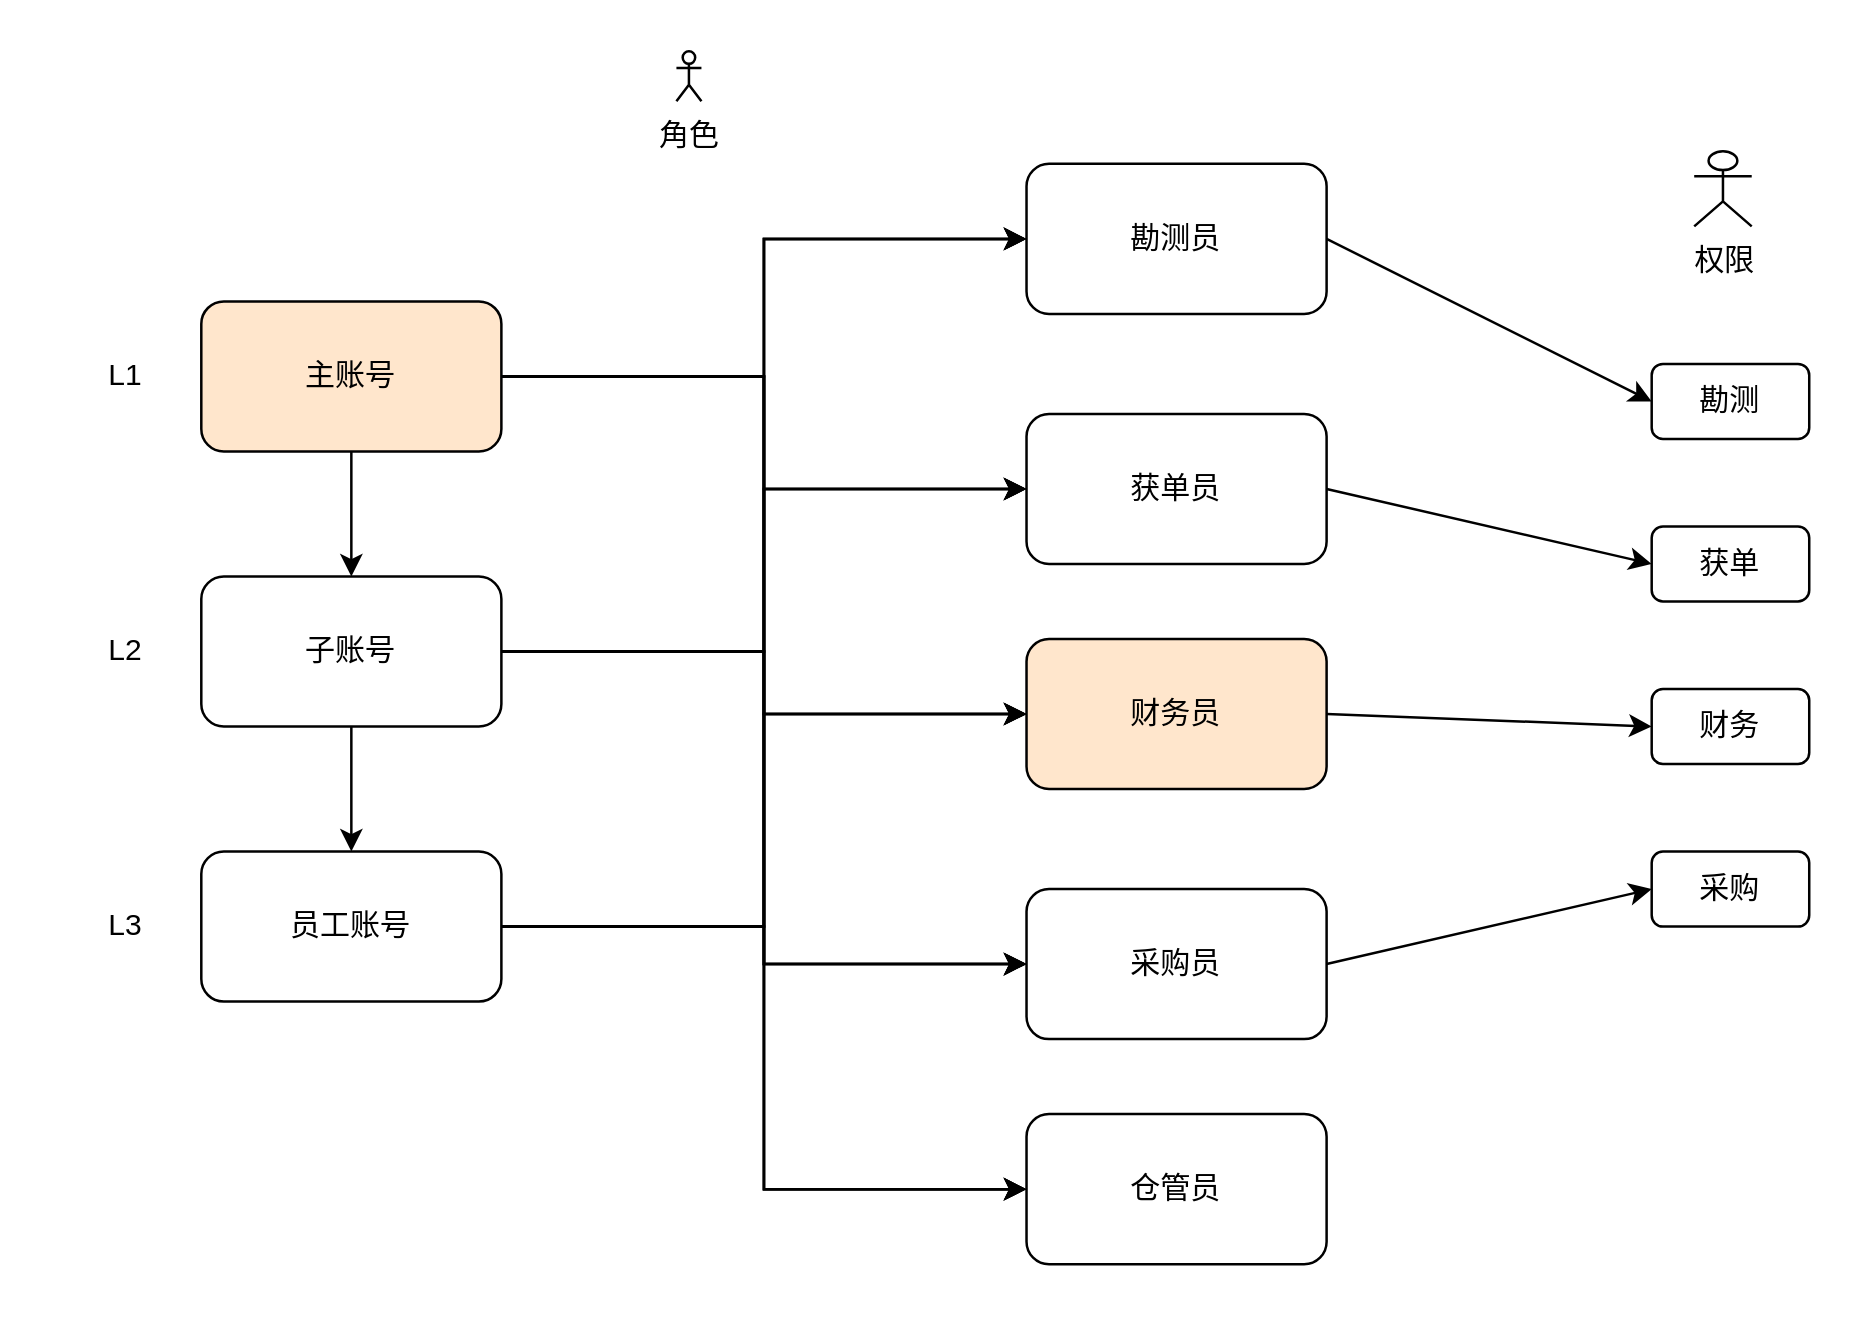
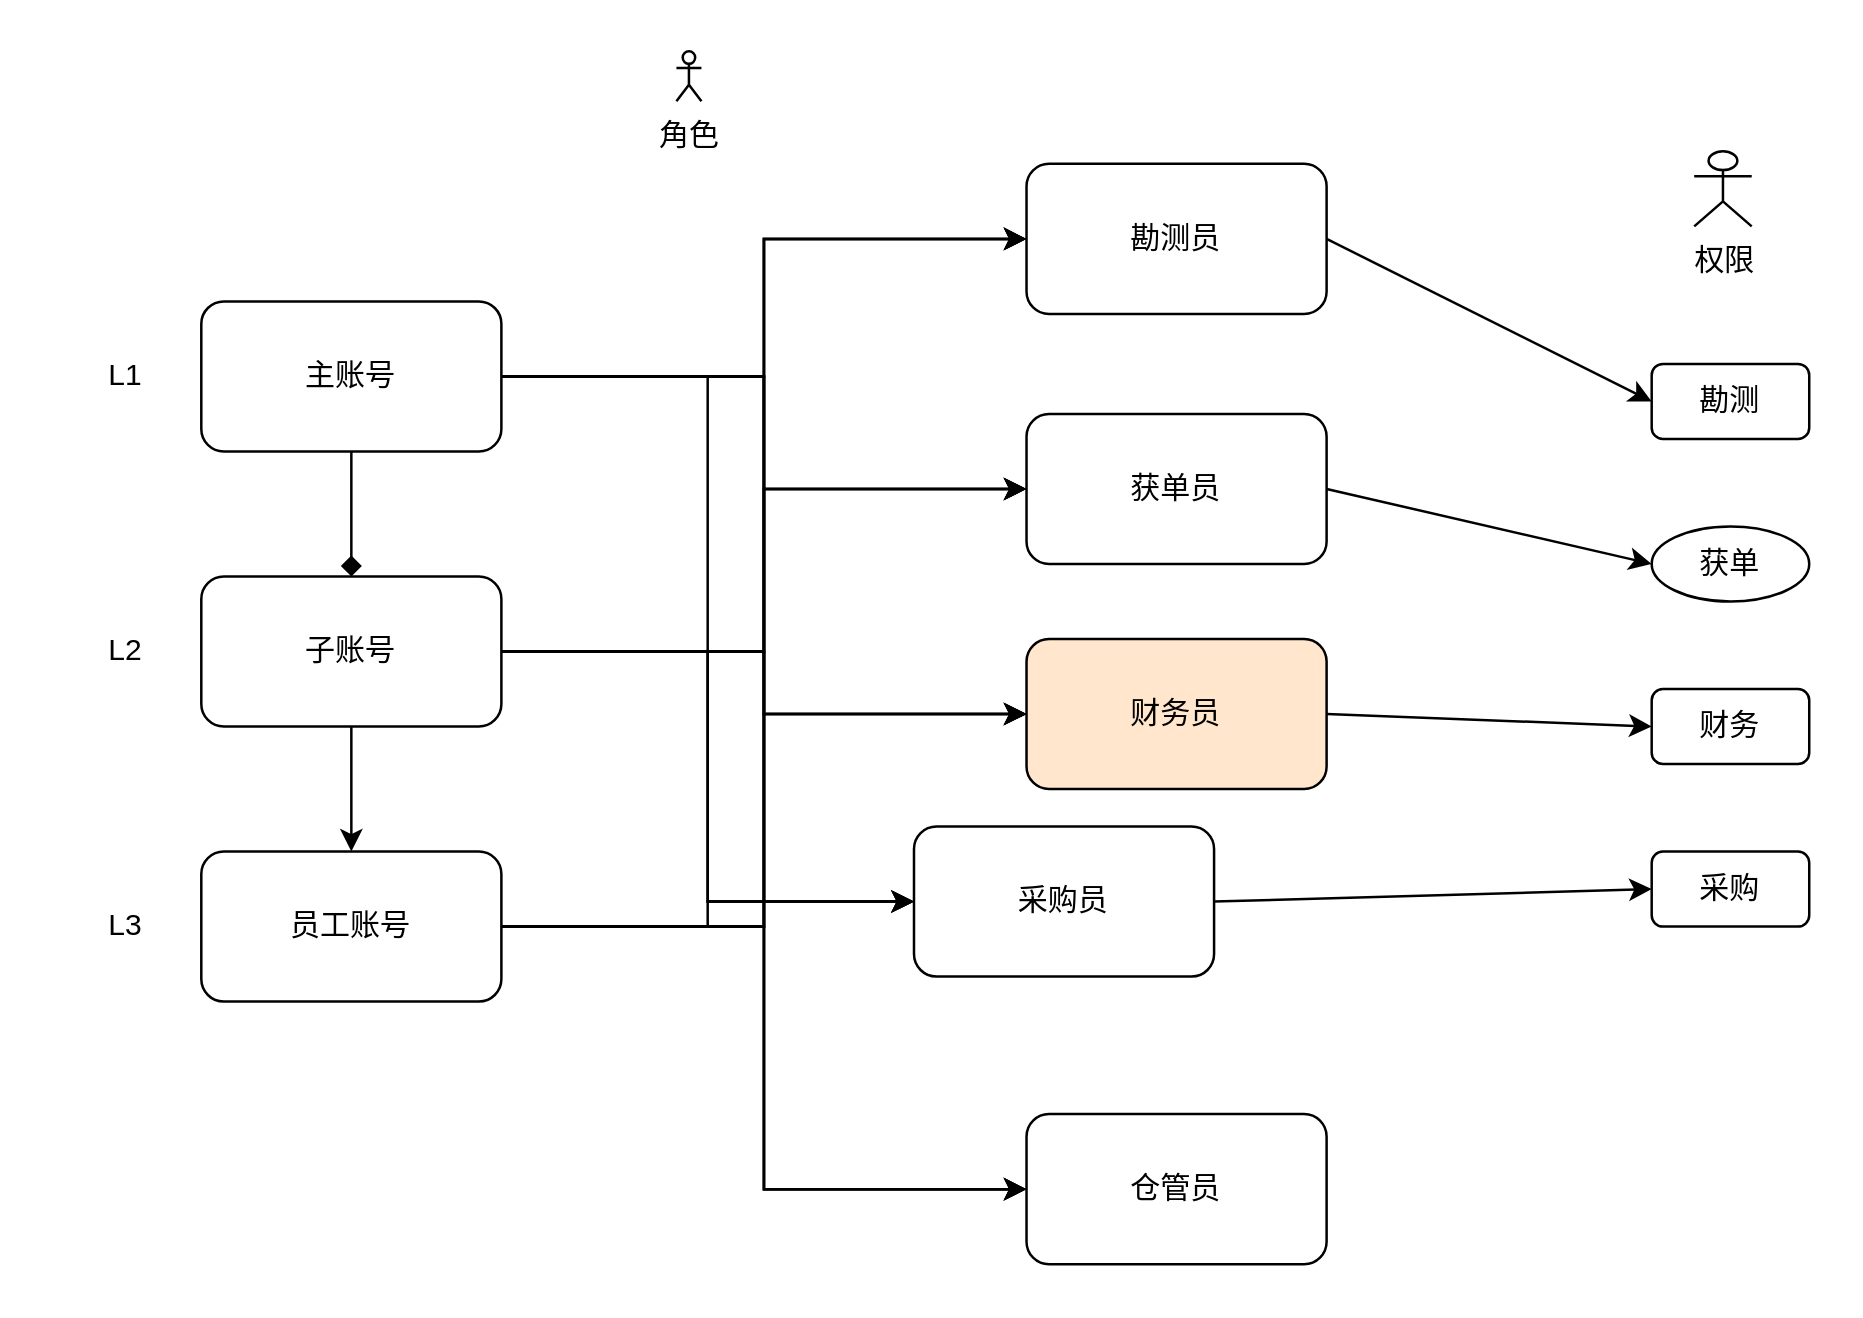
node "主账号": fillcolor #ffe6cc -> #ffffff
edge "主账号" -> "子账号": arrowhead classic -> diamond
node "获单": shape rounded rectangle -> ellipse
node "采购员": moved (1176, 964) -> (1064, 901)
